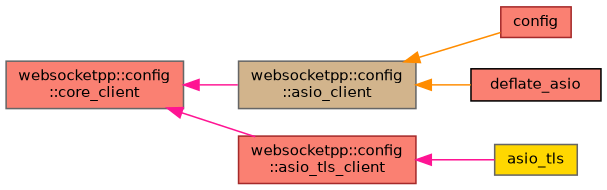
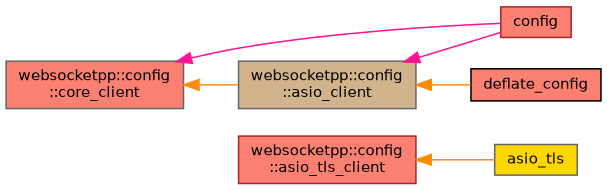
edge "config" -> "websocketpp::config ::asio_client": color darkorange -> deeppink
edge "websocketpp::config ::asio_client" -> "websocketpp::config ::core_client": color deeppink -> darkorange
node "deflate_asio": label "deflate_asio" -> "deflate_config"
edge "websocketpp::config ::asio_tls_client" -> "websocketpp::config ::core_client": now "config" -> "websocketpp::config ::core_client"
edge "asio_tls" -> "websocketpp::config ::asio_tls_client": color deeppink -> darkorange
